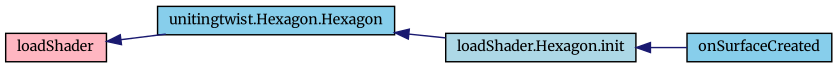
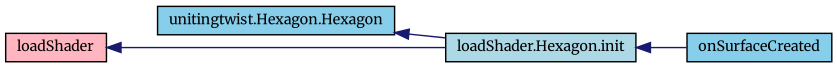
edge "unitingtwist.Hexagon.Hexagon" -> "loadShader": now "loadShader.Hexagon.init" -> "loadShader"
